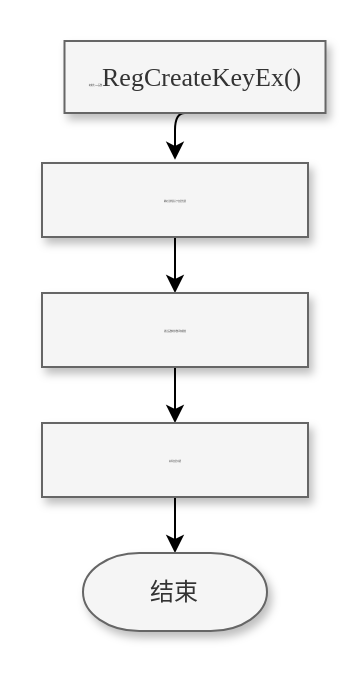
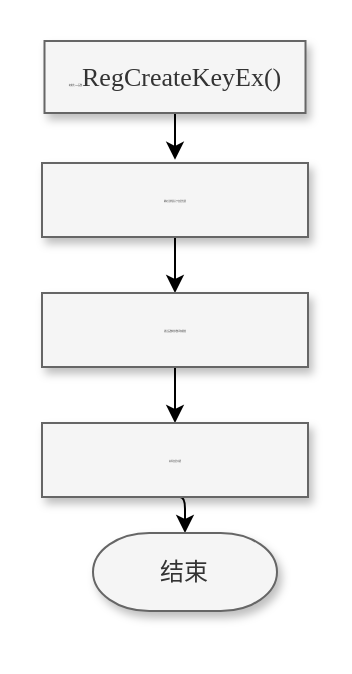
node "初始化API函数RegCreateKeyEx()": moved (195, 77) -> (175, 77)
node "结束": moved (175, 592) -> (185, 572)
